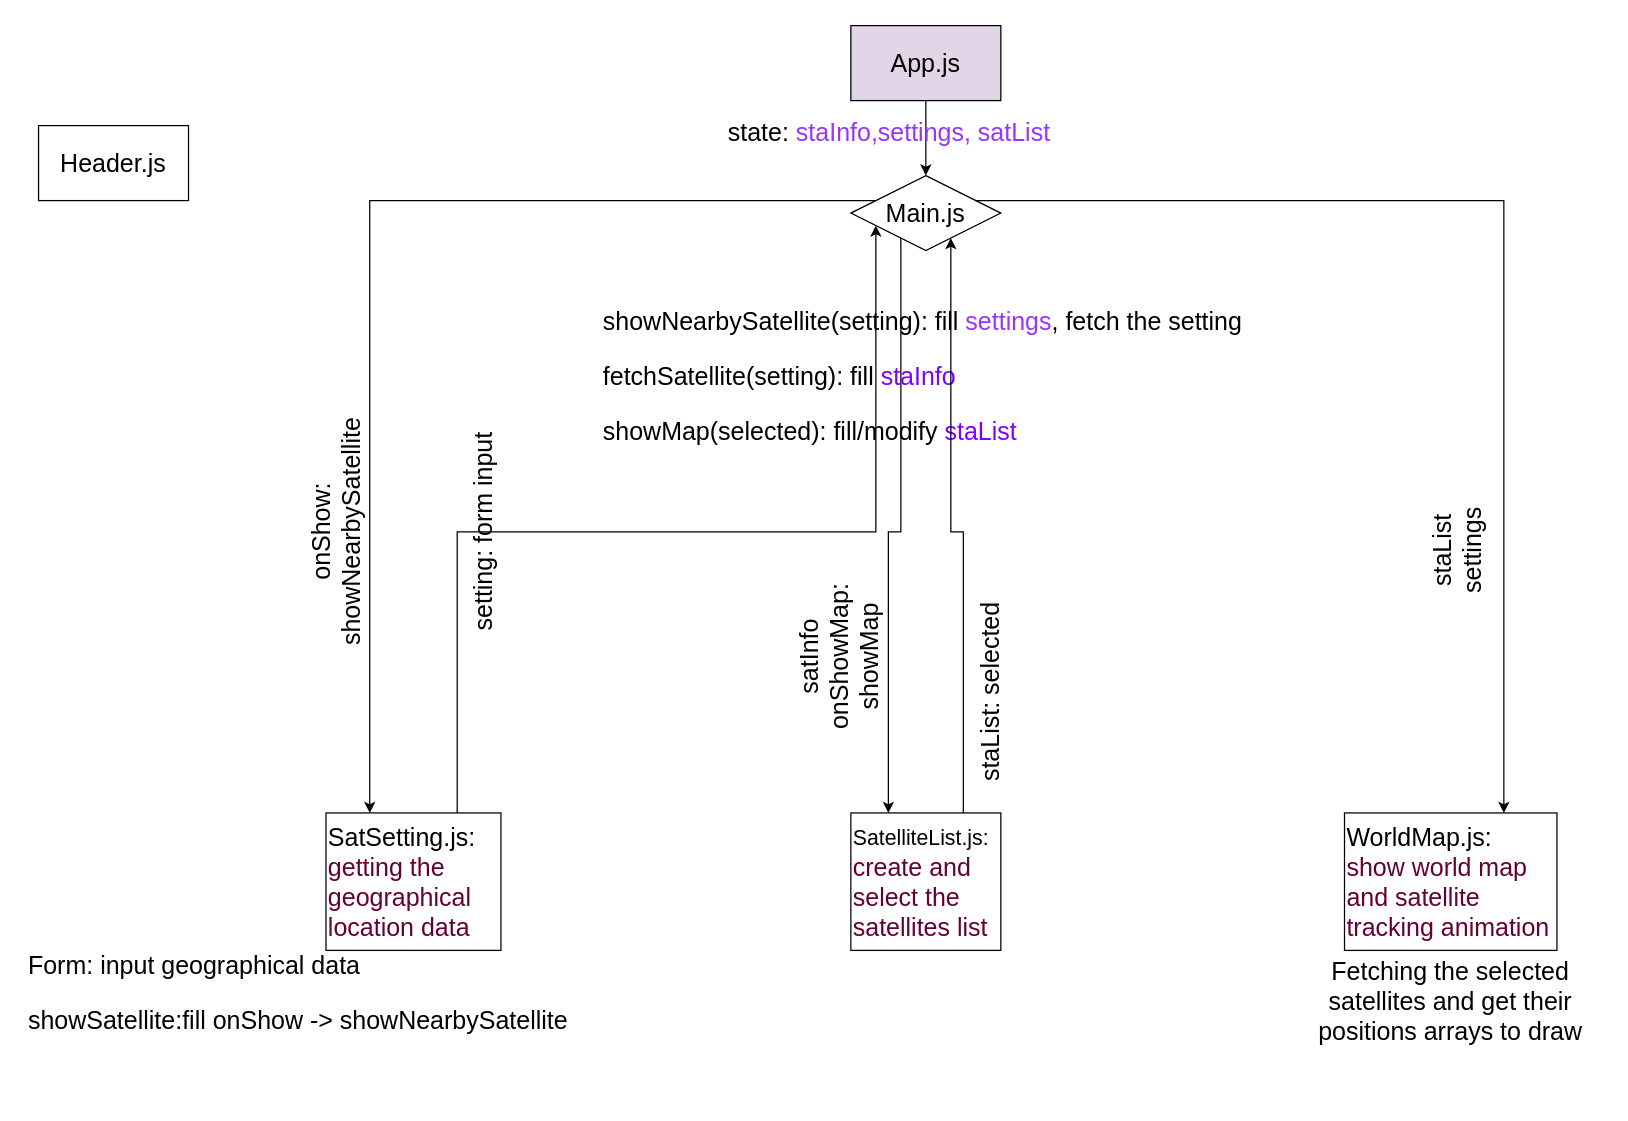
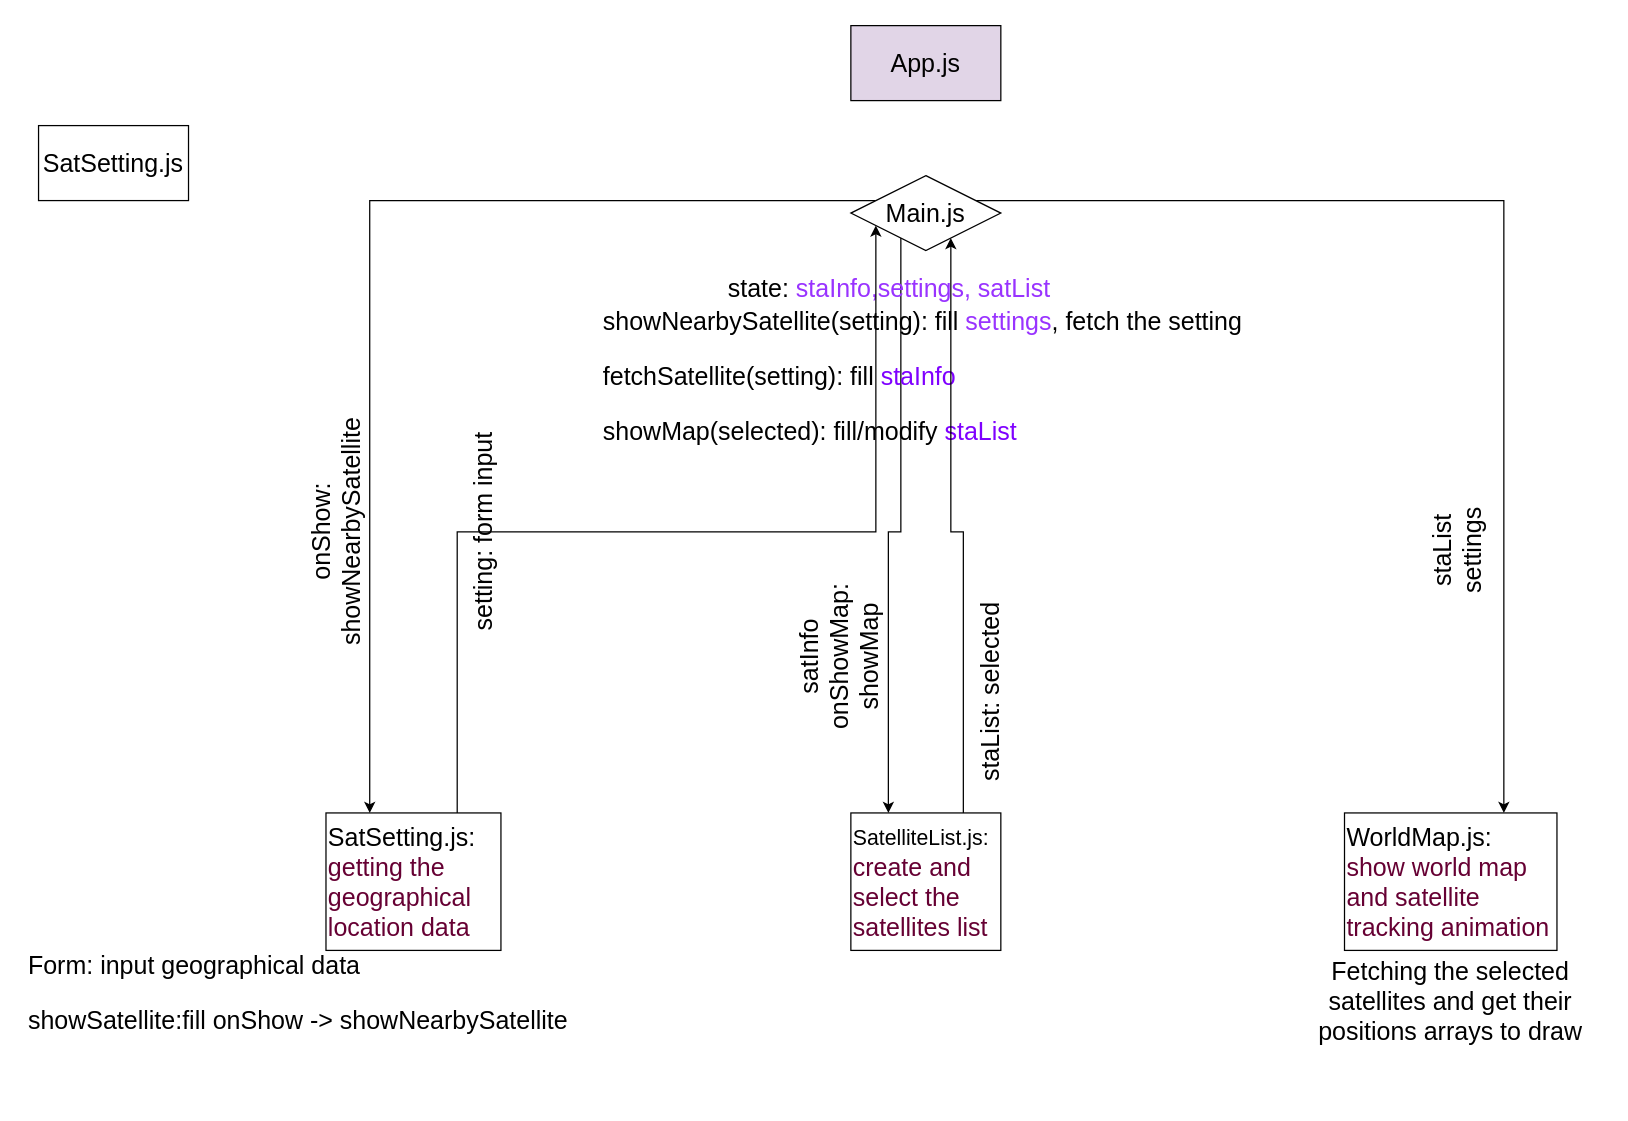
node "state: staInfo,settings, satList": moved (926, 132) -> (926, 288)
edge "App.js" -> "Main.js": removed
node "Header.js": label "Header.js" -> "SatSetting.js"
